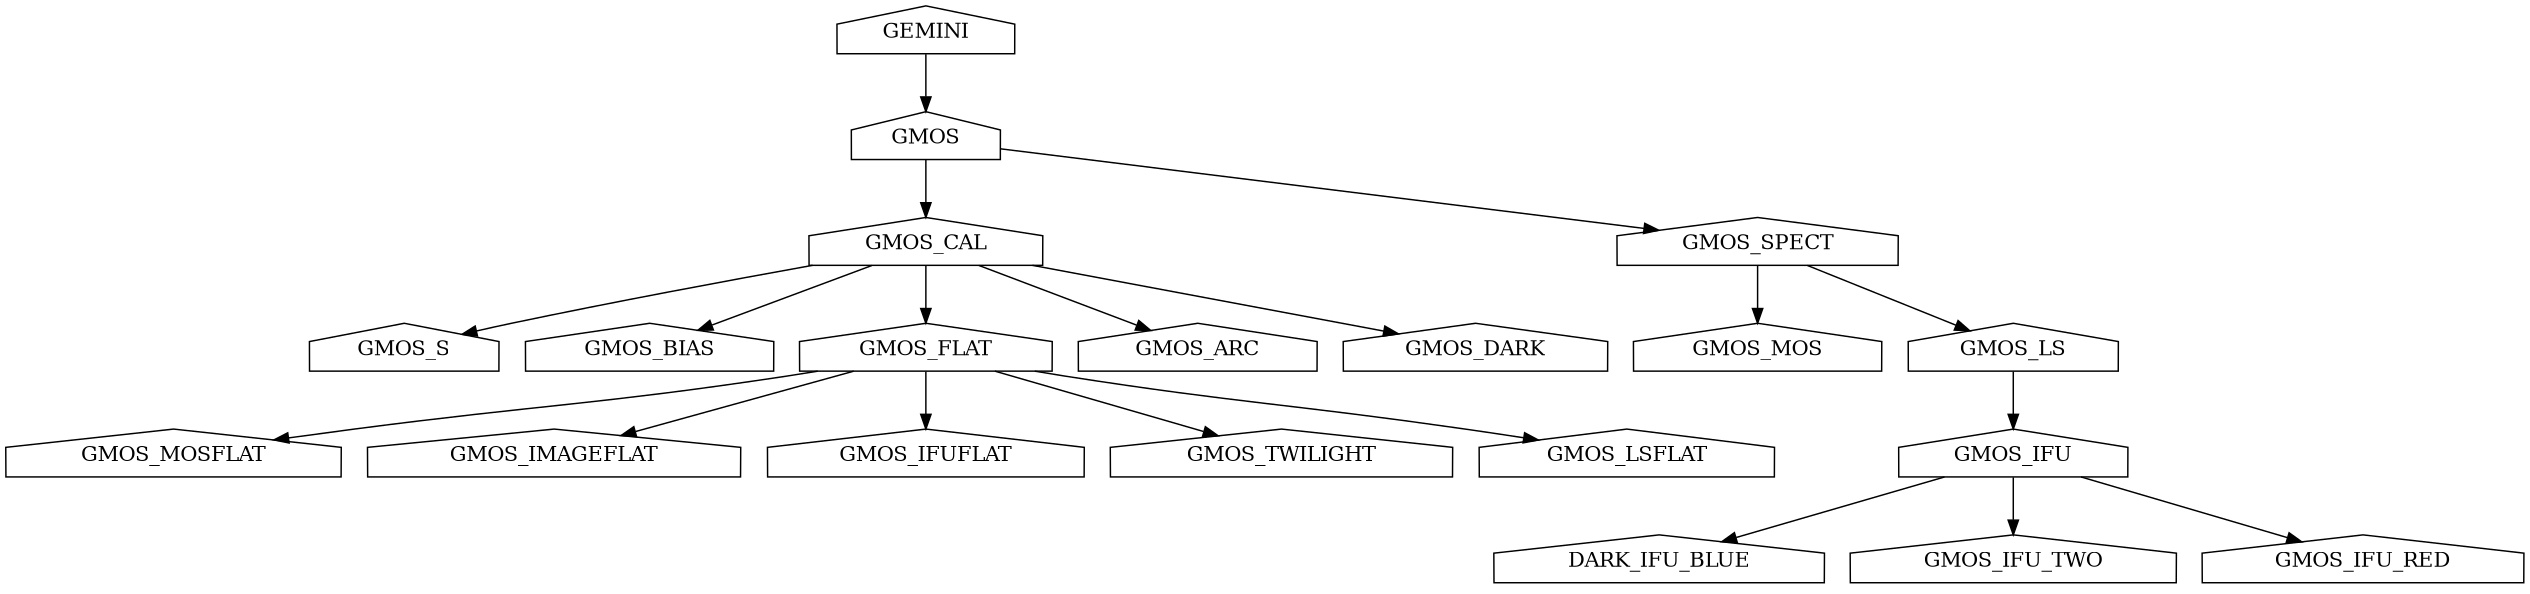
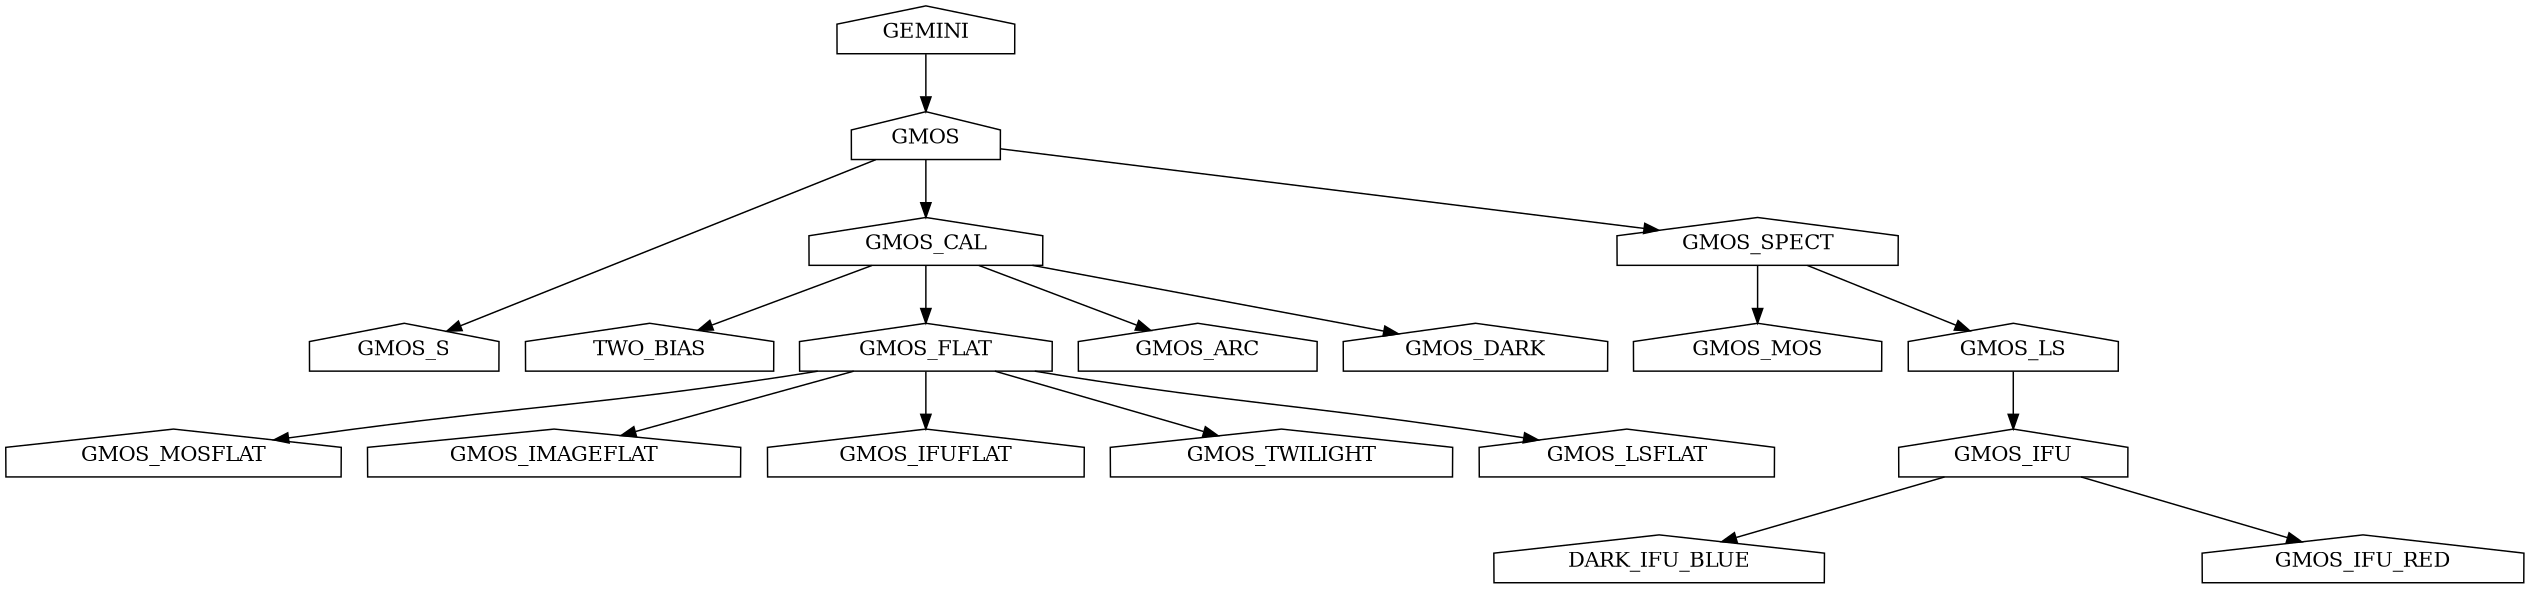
edge "GMOS_CAL" -> "GMOS_S": now "GMOS" -> "GMOS_S"
node "GMOS_BIAS": label "GMOS_BIAS" -> "TWO_BIAS"
node "GMOS_IFU_TWO": removed
